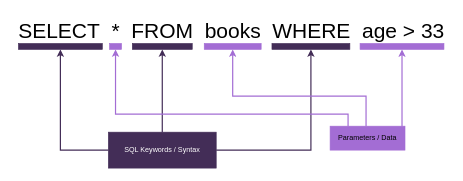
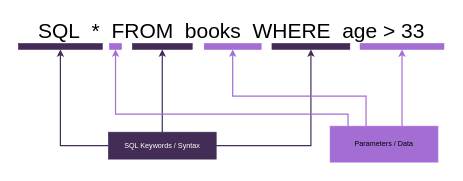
node "SELECT * FROM books WHERE age > 33": label "SELECT * FROM books WHERE age > 33" -> "SQL * FROM books WHERE age > 33"
node "Parameters / Data": size 75x24 -> 108x36
node "SQL Keywords / Syntax": size 108x36 -> 108x27
